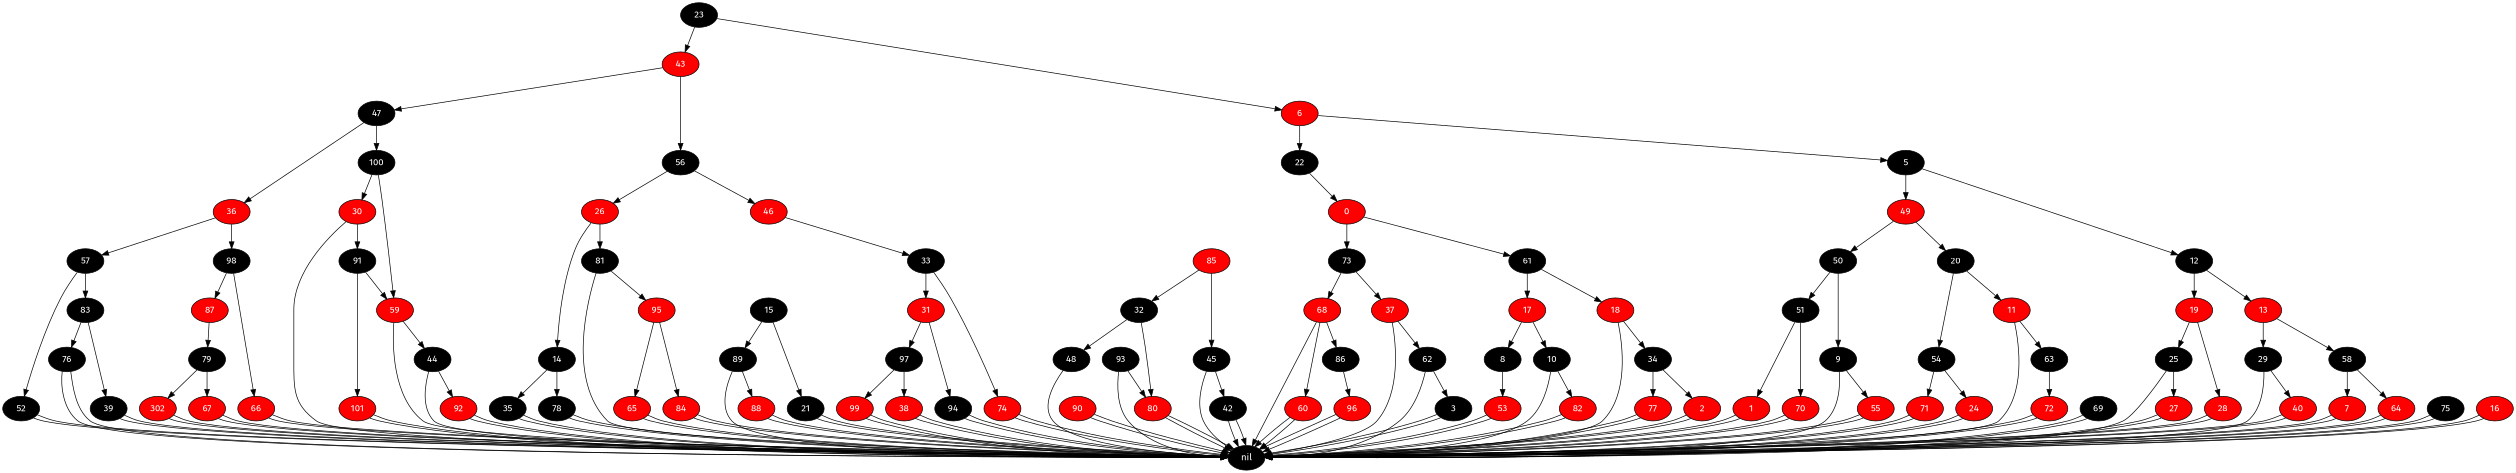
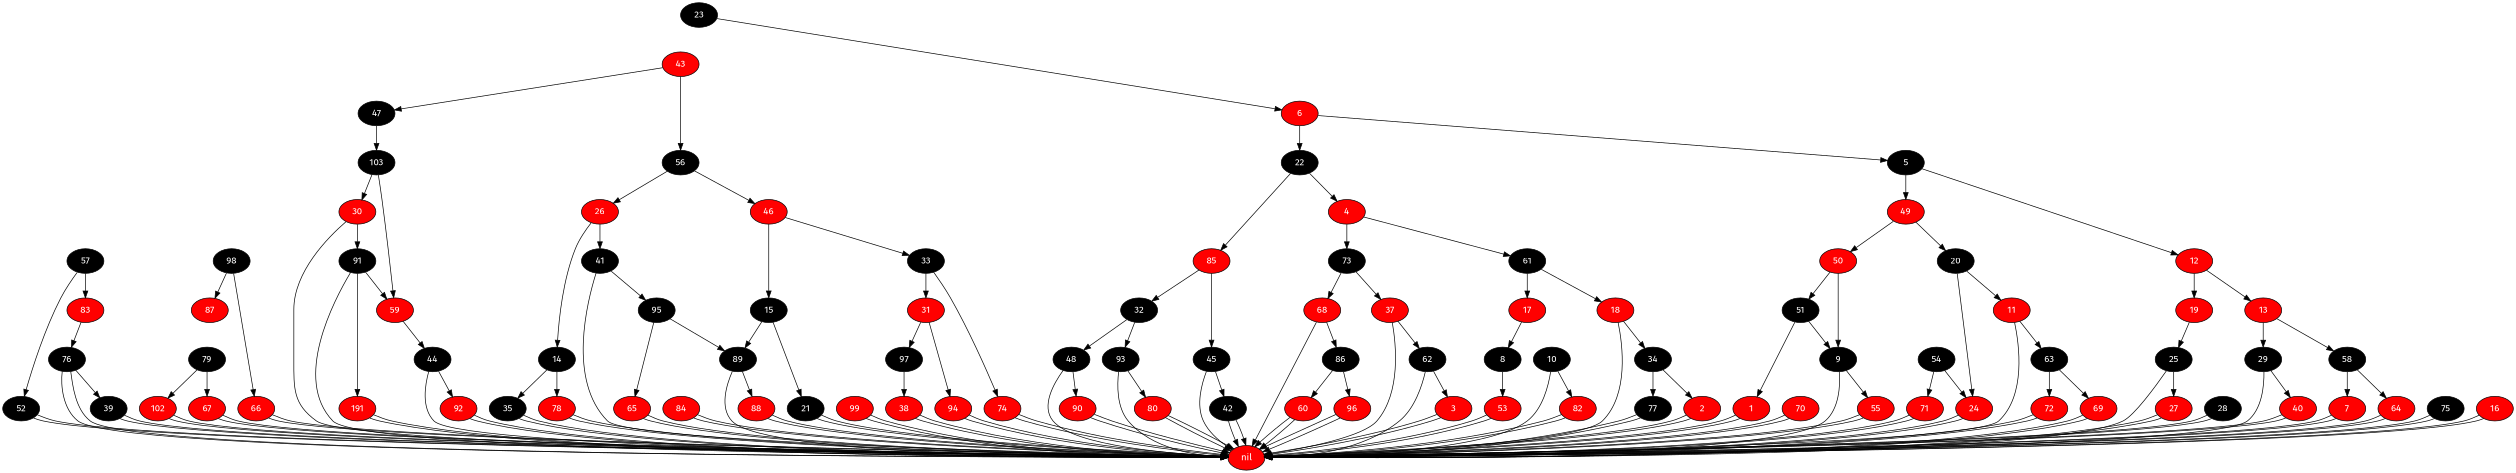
edge "23" -> "43": removed
node "100": label "100" -> "103"
edge "22" -> "85": added
node "36": removed
node "0": label "0" -> "4"
edge "46" -> "15": added
node "81": label "81" -> "41"
node "50": fillcolor black -> red
node "12": fillcolor black -> red
edge "20" -> "54": now "20" -> "24"
node "83": fillcolor black -> red
node "95": fillcolor red -> black
edge "87" -> "79": removed
edge "17" -> "10": removed
edge "83" -> "39": now "76" -> "39"
edge "95" -> "84": now "95" -> "89"
edge "32" -> "80": now "32" -> "93"
edge "68" -> "60": now "86" -> "60"
edge "51" -> "70": now "51" -> "9"
edge "19" -> "28": removed
edge "48" -> "90": added
edge "97" -> "99": removed
edge "63" -> "69": added
node "302": label "302" -> "102"
node "101": label "101" -> "191"
node "78": fillcolor black -> red
node "94": fillcolor black -> red
node "3": fillcolor black -> red
node "77": fillcolor red -> black
node "69": fillcolor black -> red
node "28": fillcolor red -> black
edge "59" -> "nil": now "91" -> "nil"
node "nil": fillcolor black -> red
